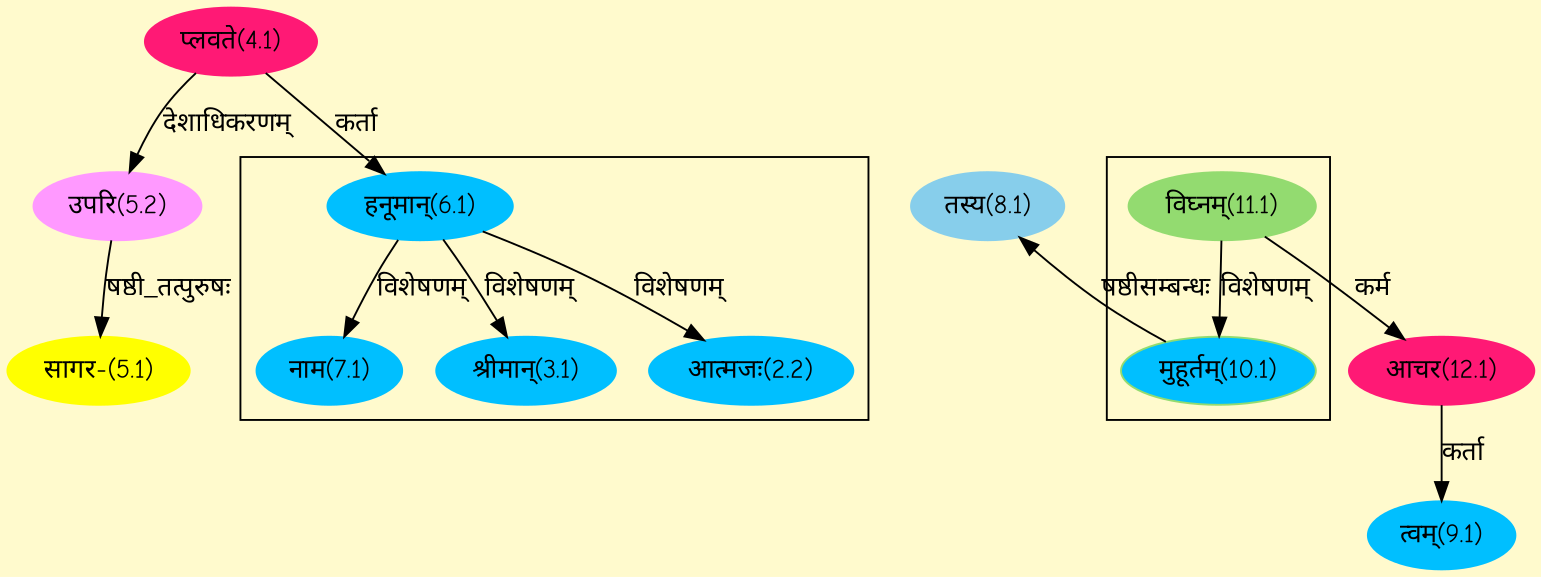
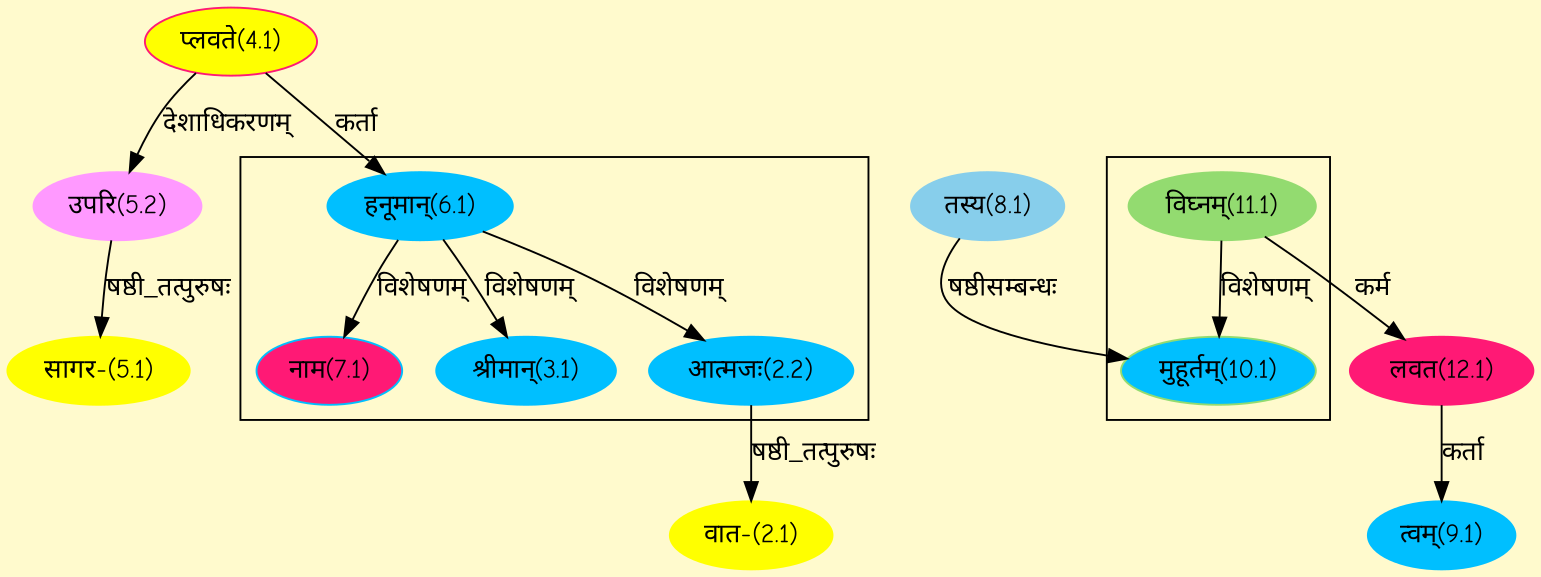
node "प्लवते(4.1)": fillcolor #ff1975 -> #ffff00
edge "मुहूर्तम्(10.1)" -> "तस्य(8.1)": reversed
node "नाम(7.1)": fillcolor #00bfff -> #ff1975
node "आचर(12.1)": label "आचर(12.1)" -> "लवत(12.1)"
node "वात-(2.1)": added
